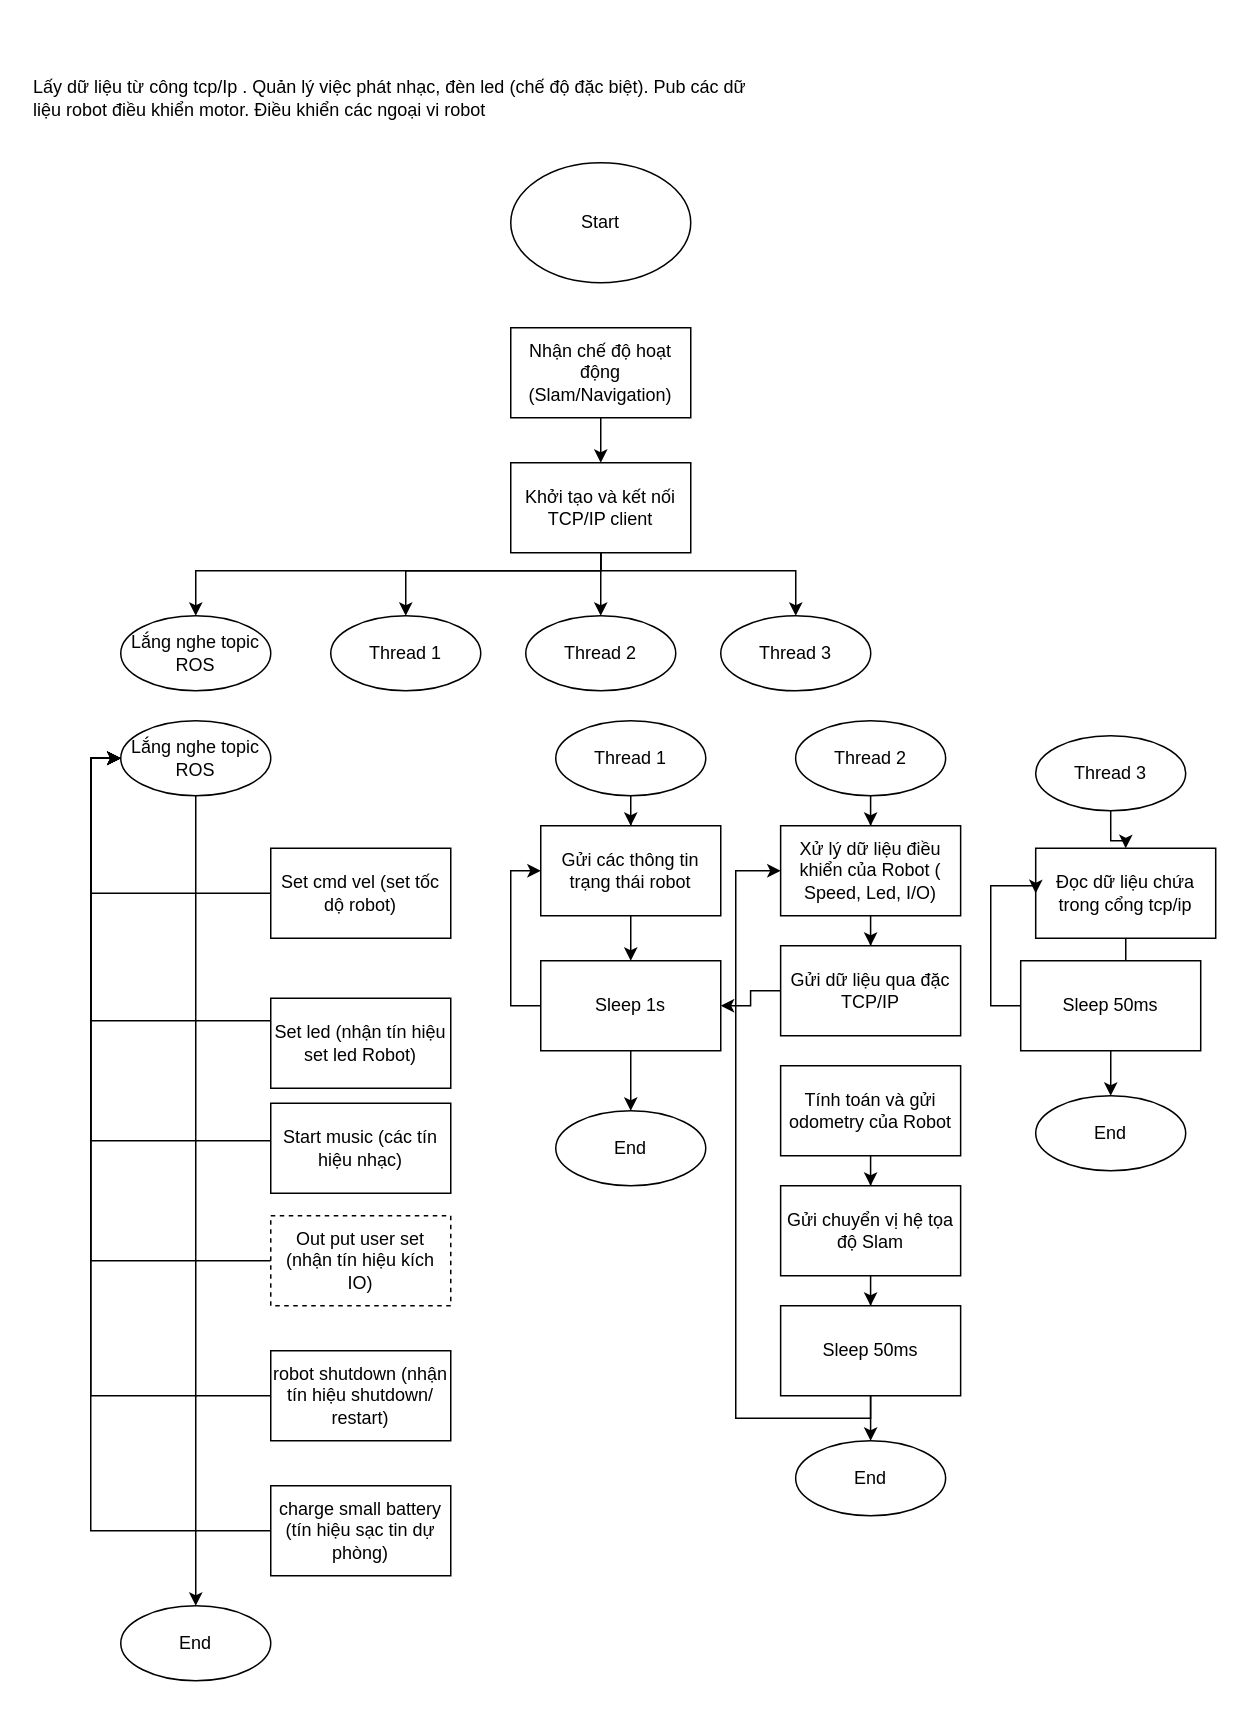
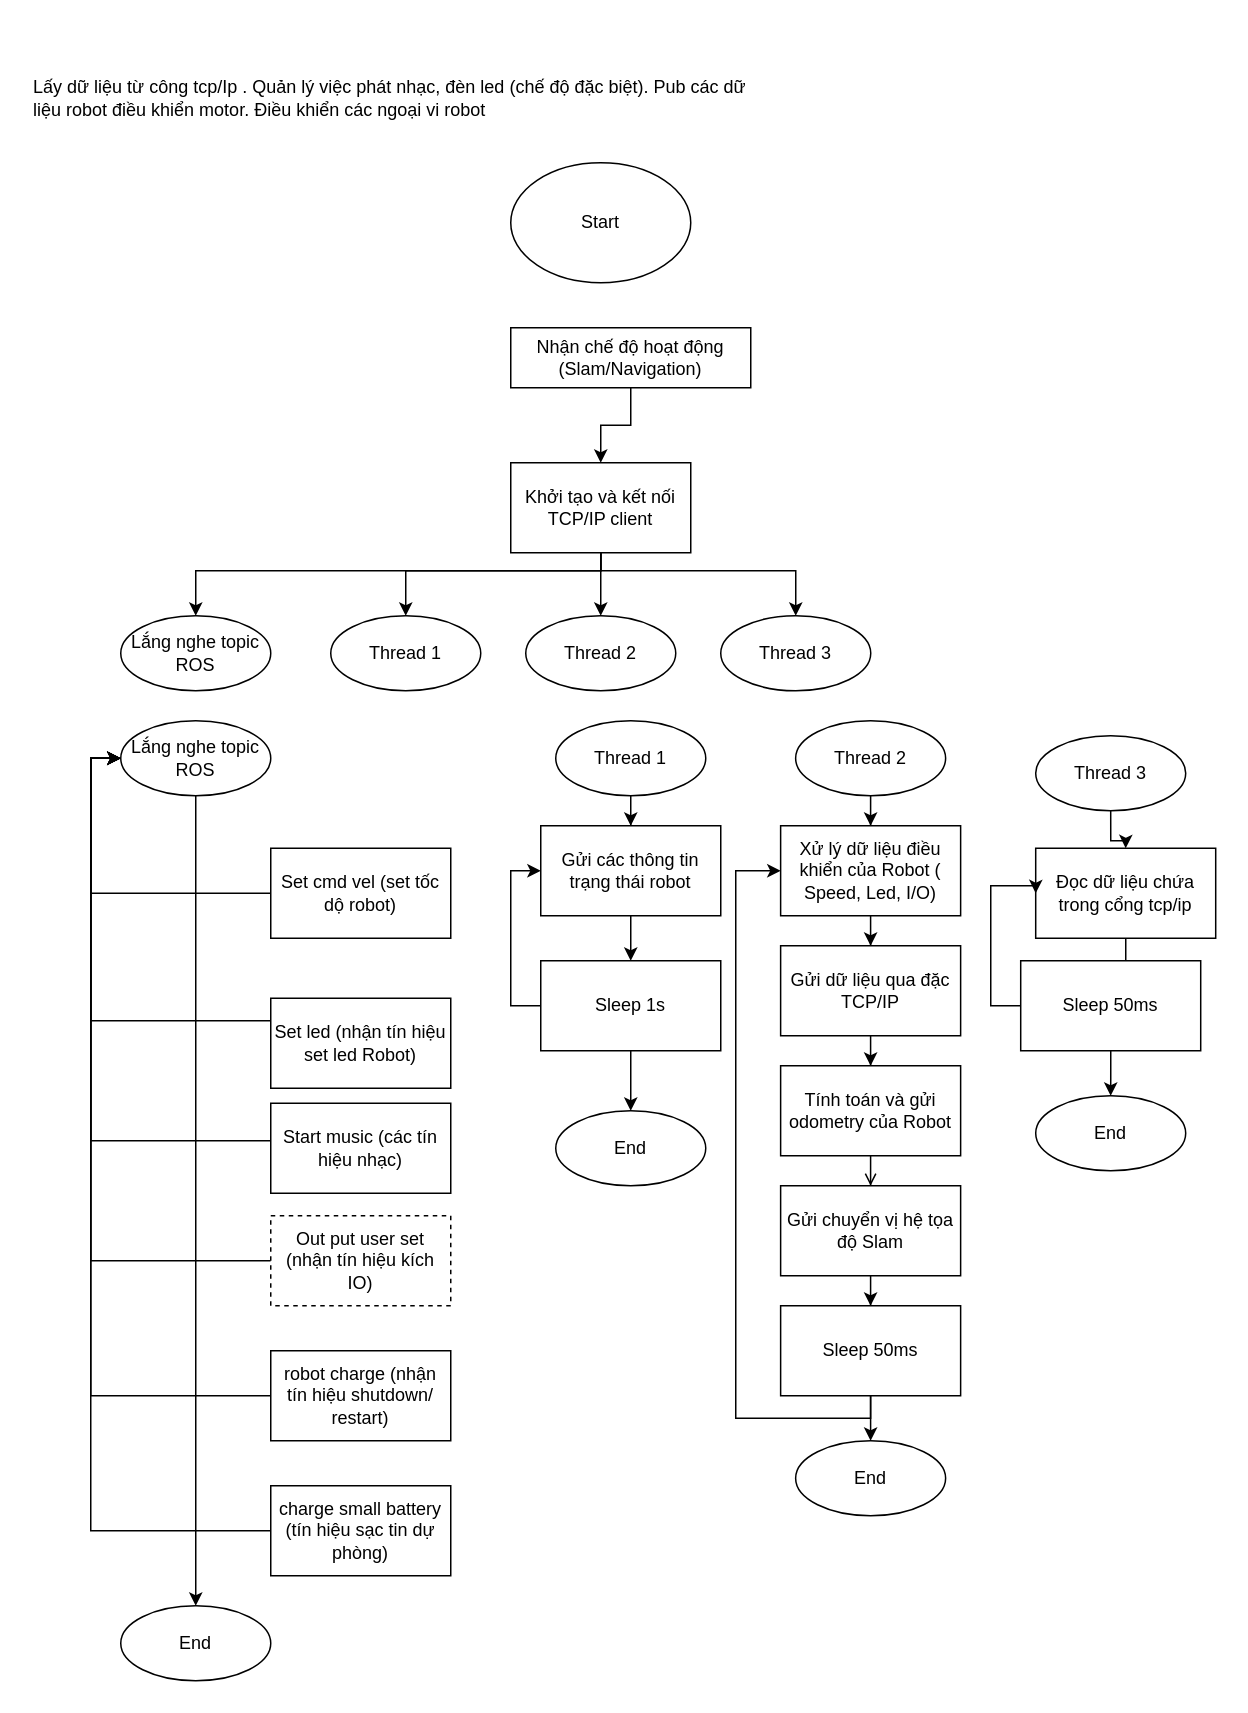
node "Nhận chế độ hoạt động (Slam/Navigation)": size 180x90 -> 240x60
edge "Gửi dữ liệu qua đặc TCP/IP" -> "Sleep 1s": now "Gửi dữ liệu qua đặc TCP/IP" -> "Tính toán và gửi odometry của Robot"
edge "Tính toán và gửi odometry của Robot" -> "Gửi chuyển vị hệ tọa độ Slam": arrowhead classic -> open
node "robot shutdown (nhận tín hiệu shutdown/ restart)": label "robot shutdown (nhận tín hiệu shutdown/ restart)" -> "robot charge (nhận tín hiệu shutdown/ restart)"
